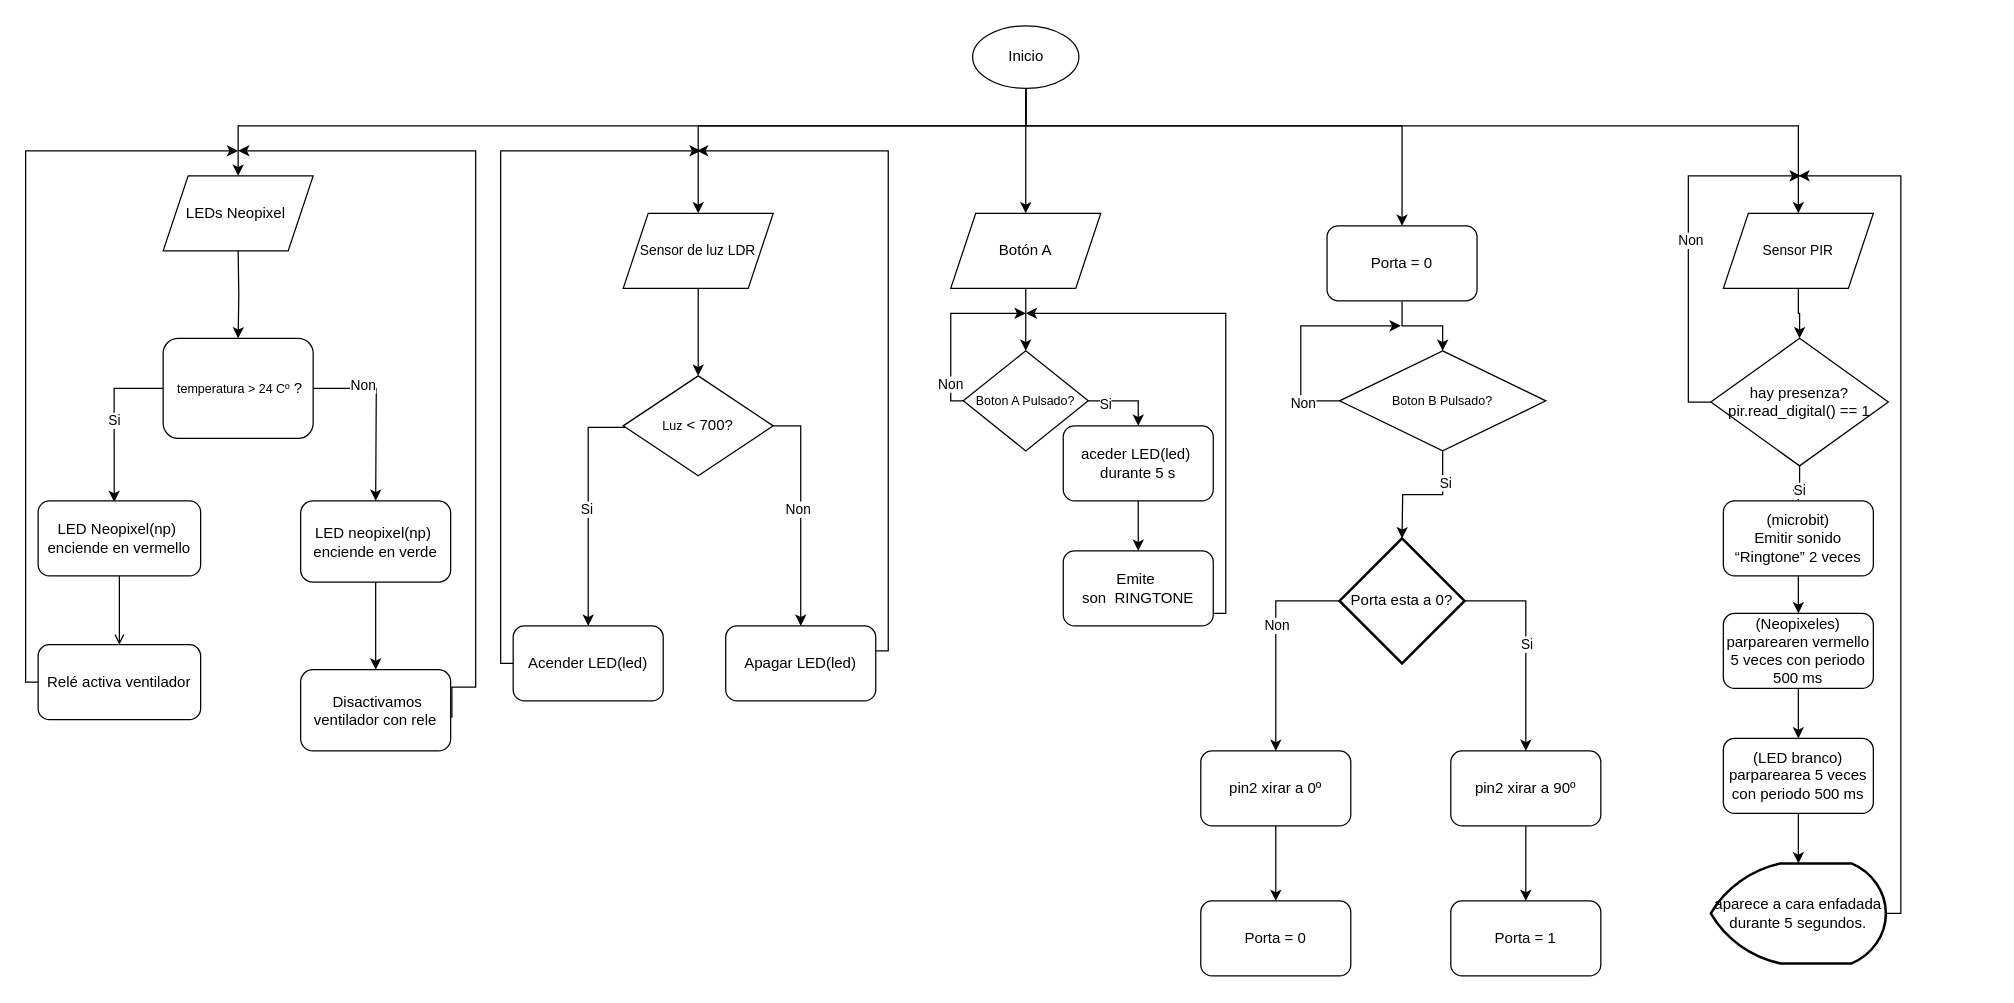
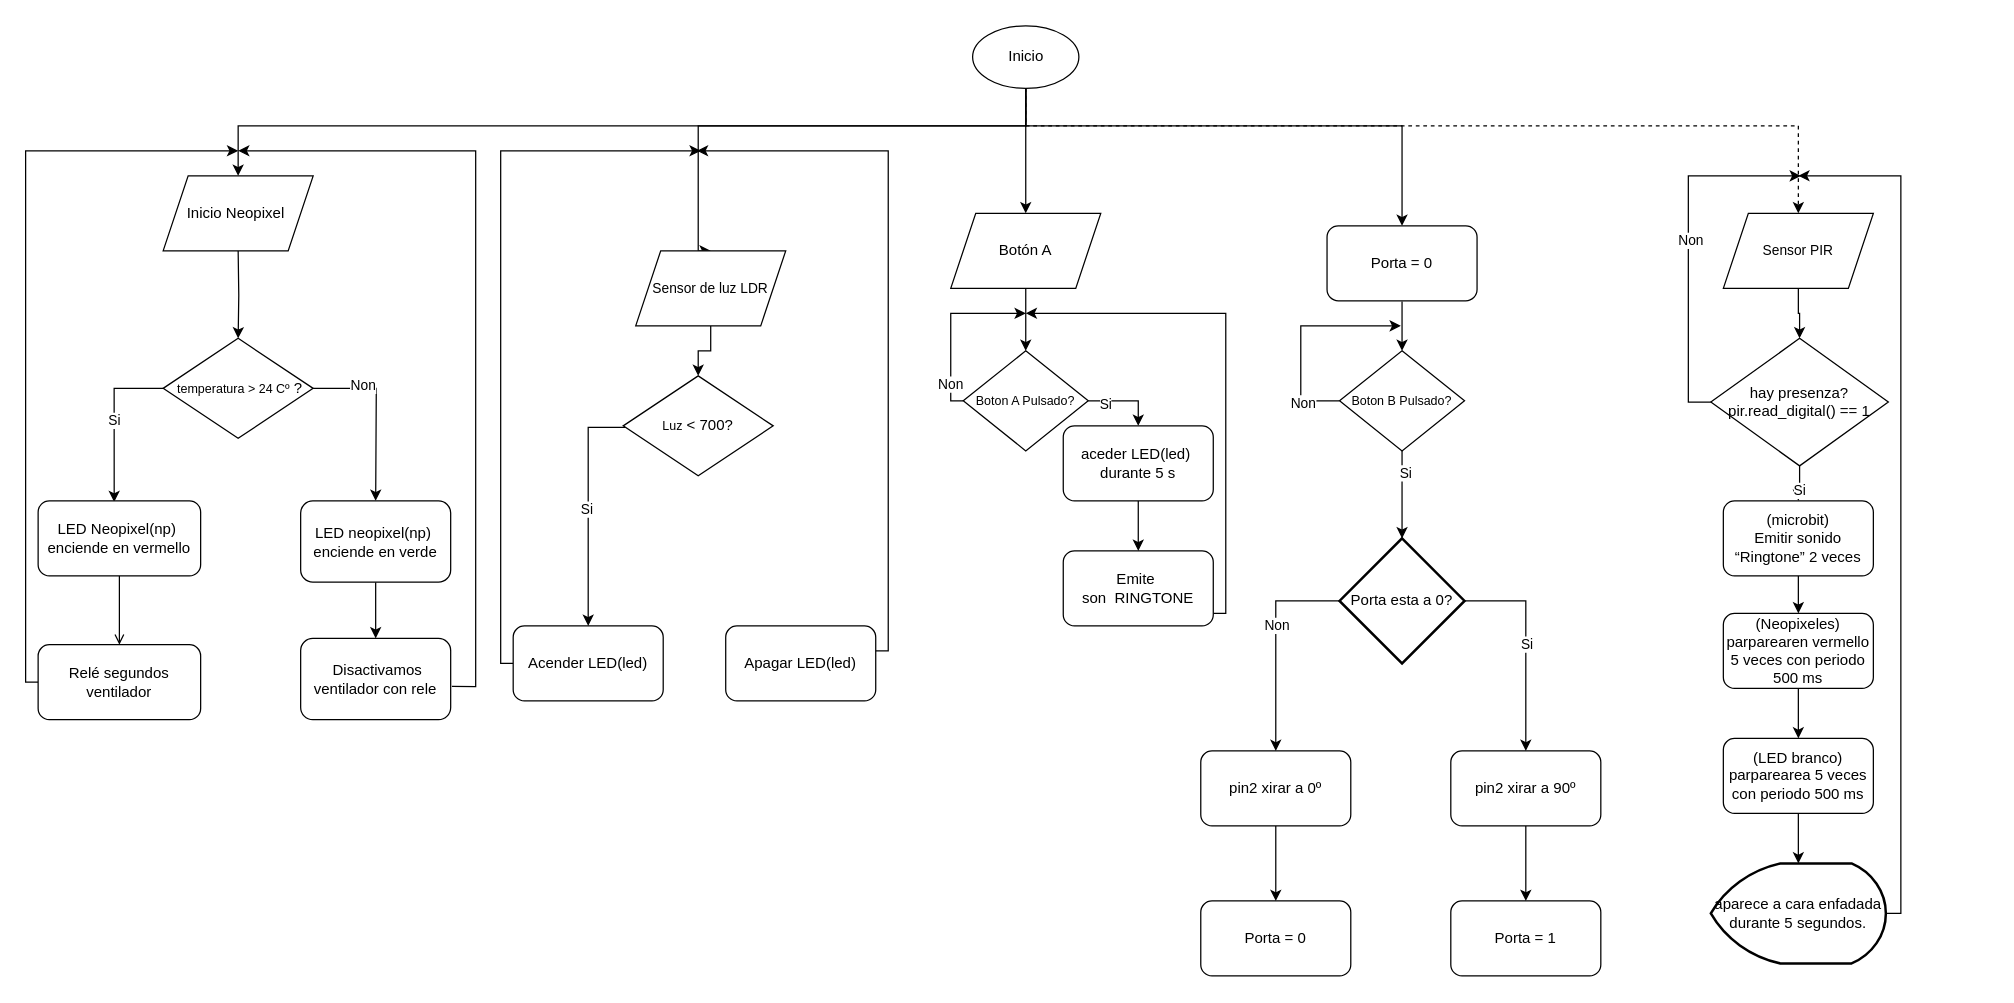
edge "Inicio" -> "Sensor PIR": style solid -> dashed
node "LEDs Neopixel": label "LEDs Neopixel" -> "Inicio Neopixel"
node "Sensor de luz LDR": moved (698, 251) -> (711, 288)
node "temperatura > 24 Cº ?": shape rounded rectangle -> diamond
node "Boton B Pulsado?": size 206x100 -> 125x100
edge "Luz < 700?" -> "Apagar LED(led)": removed, label "Non"
node "Relé activa ventilador": label "Relé activa ventilador" -> "Relé segundos ventilador"
node "Disactivamos ventilador con rele": moved (376, 710) -> (376, 679)
